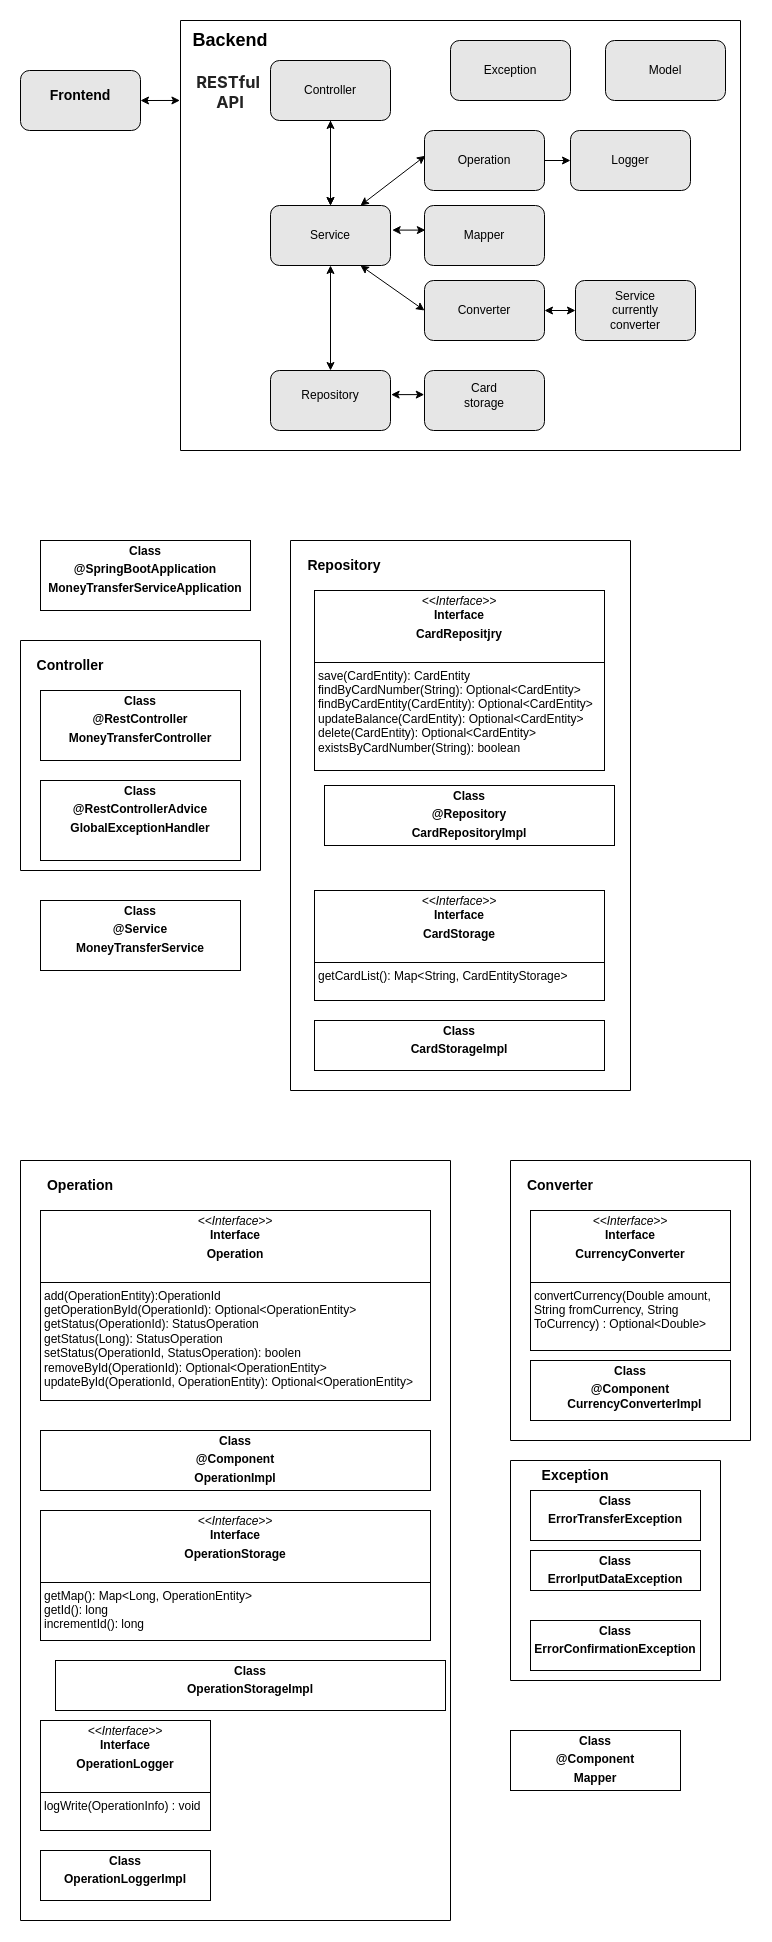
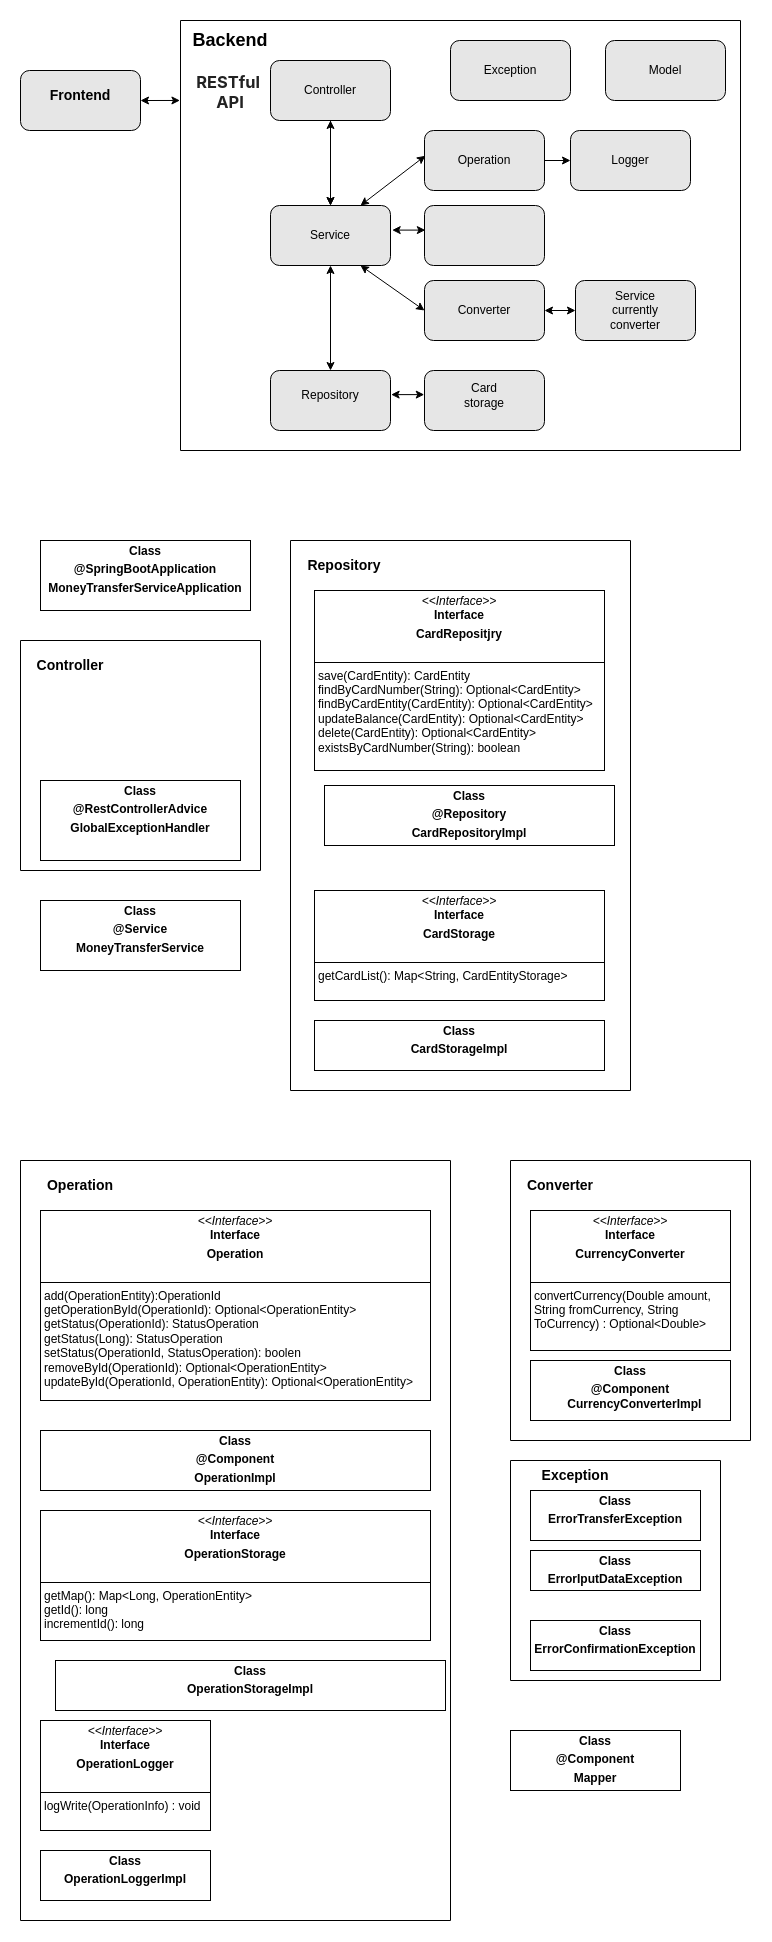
node "Mapper": removed
node "Class @RestController MoneyTransferController": removed
